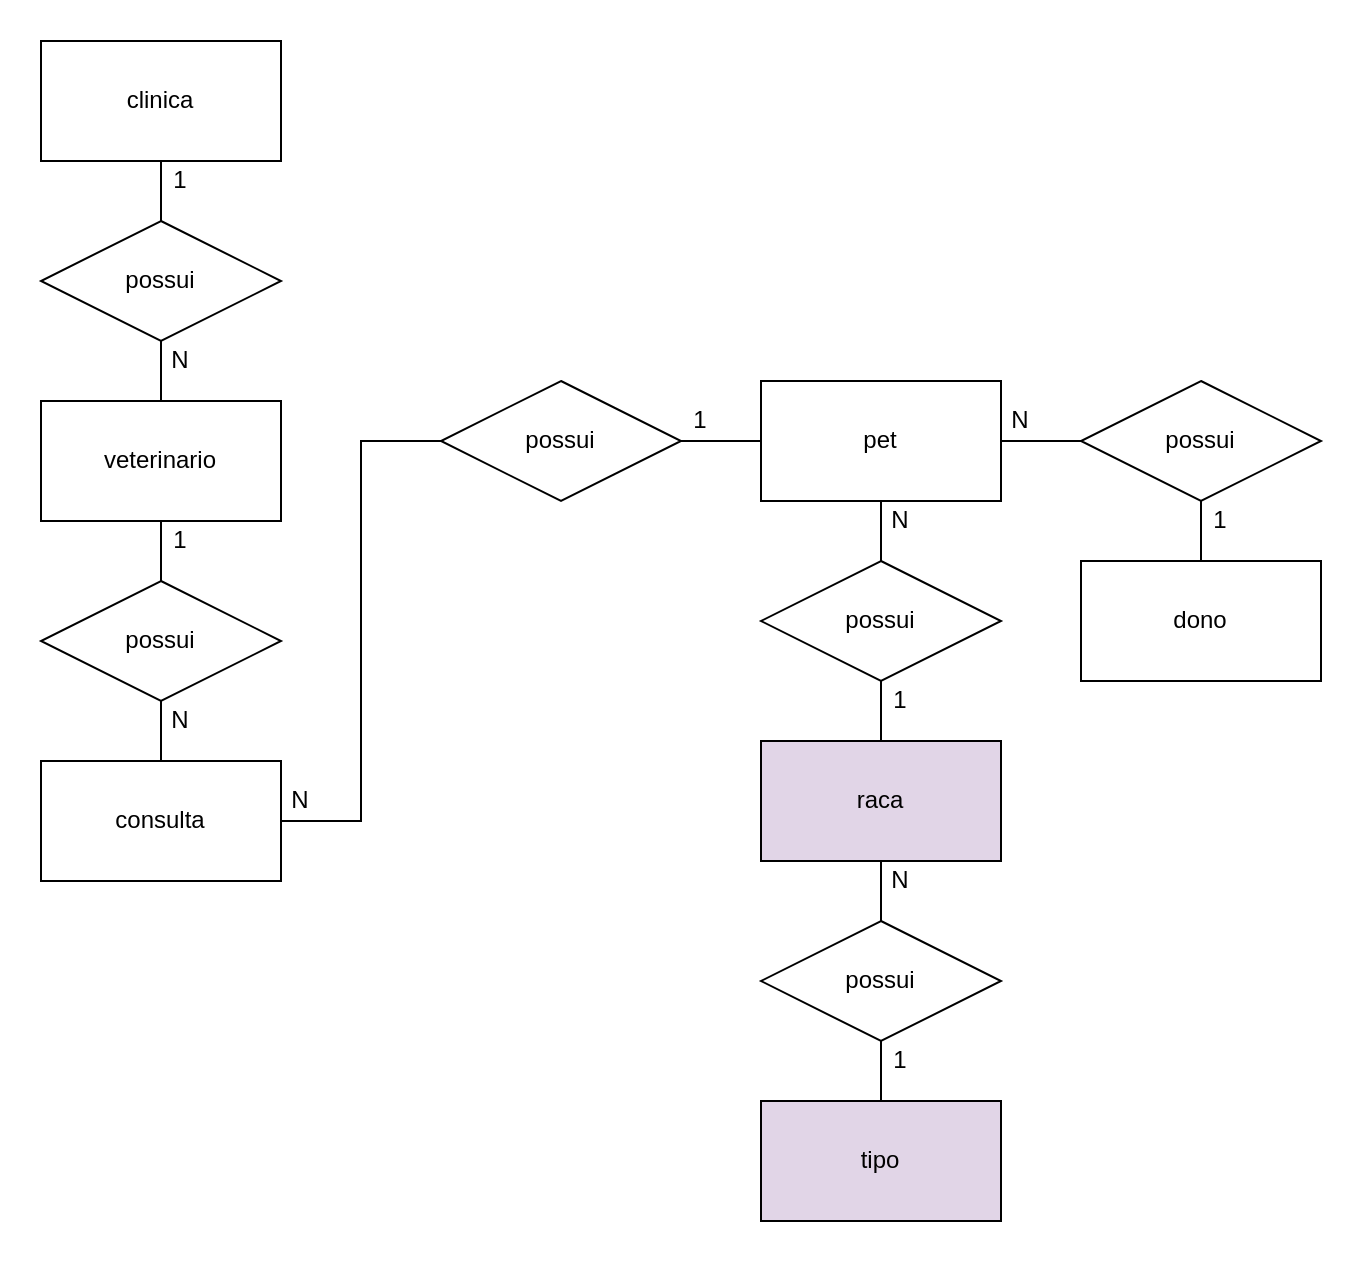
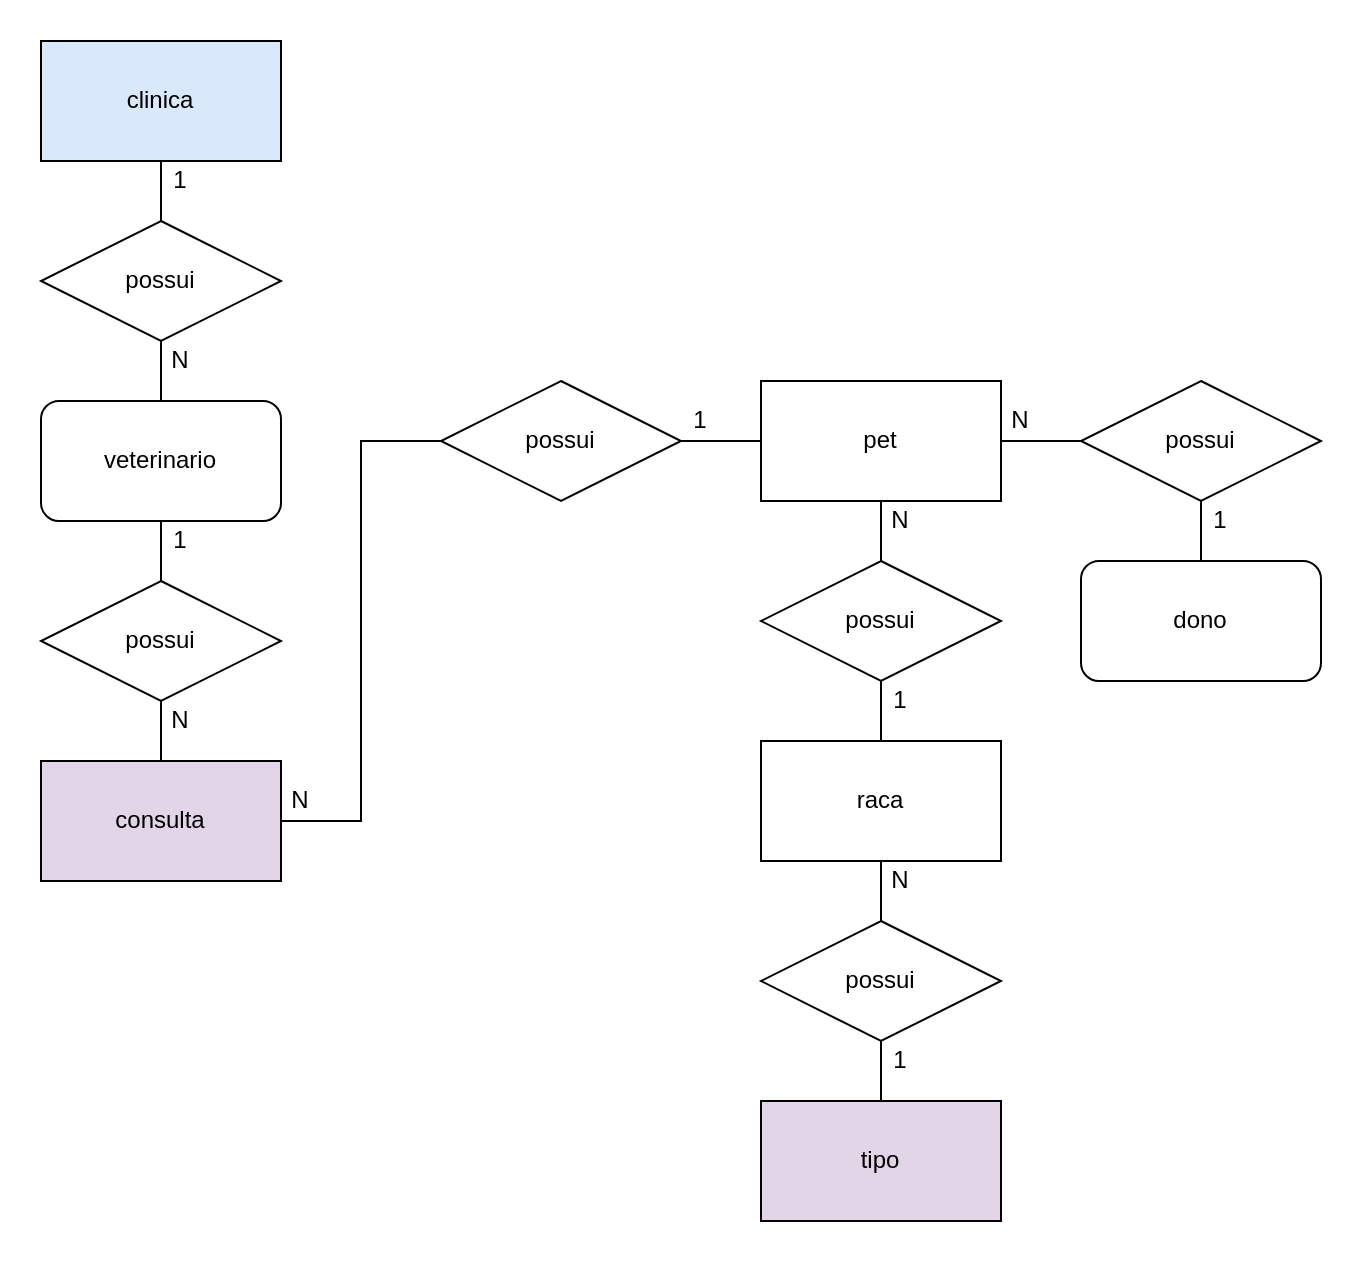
node "clinica": fillcolor #ffffff -> #dae8fc
node "veterinario": shape rectangle -> rounded rectangle
node "dono": shape rectangle -> rounded rectangle
node "raca": fillcolor #e1d5e7 -> #ffffff
node "consulta": fillcolor #ffffff -> #e1d5e7
